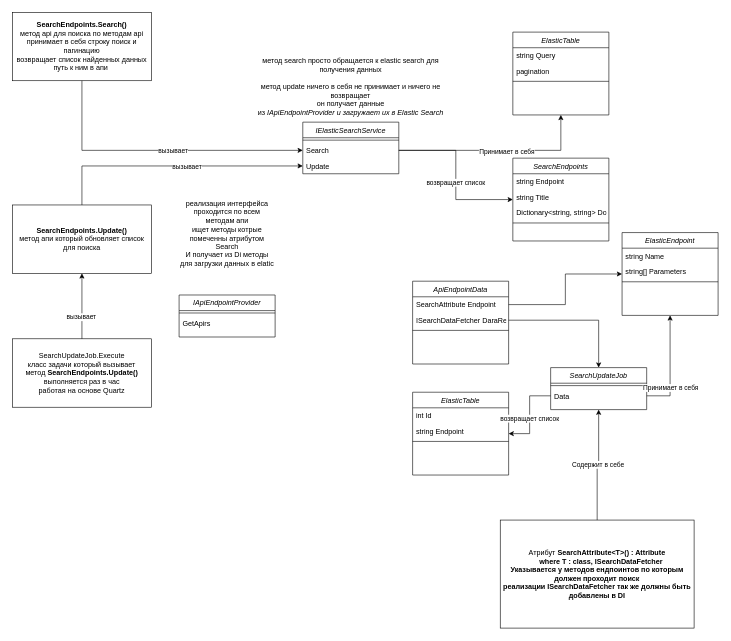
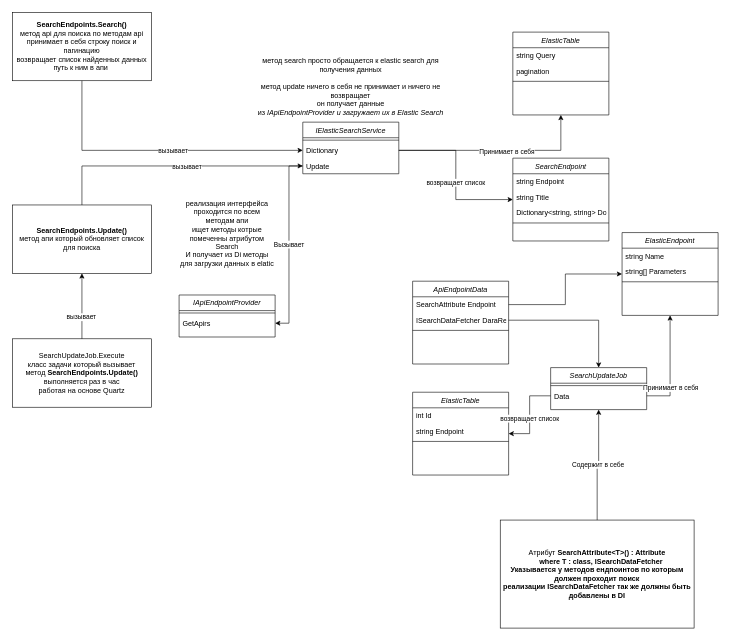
node "Search": label "Search" -> "Dictionary"
node "SearchEndpoints": label "SearchEndpoints" -> "SearchEndpoint"
edge "Update" -> "GetApirs": added, label "Вызывает"
